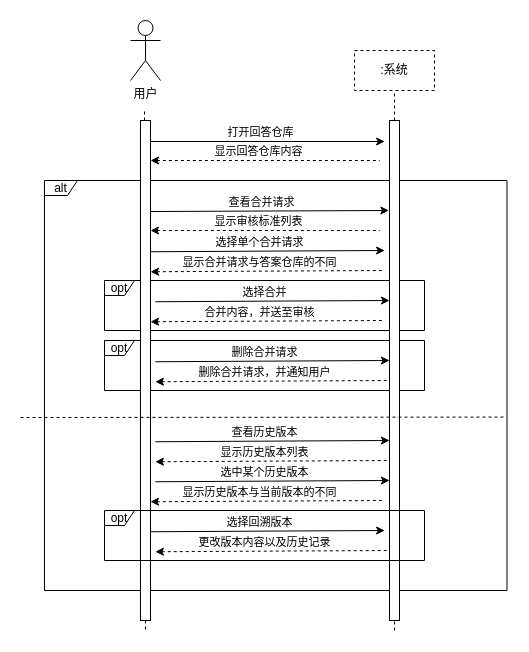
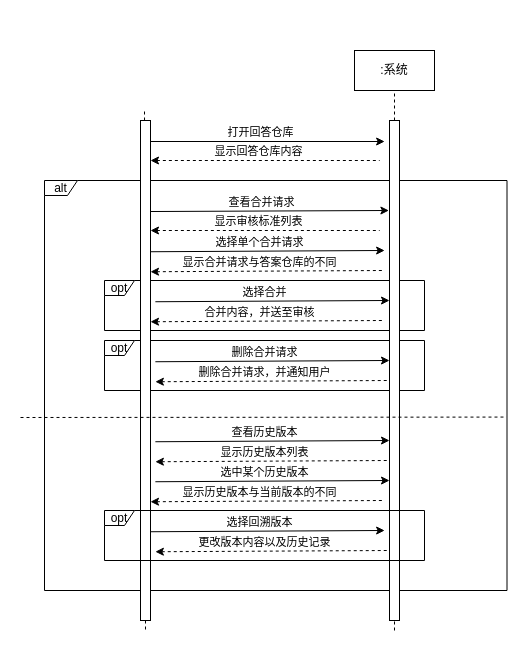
node "用户": removed
node ":系统": style dashed -> solid
